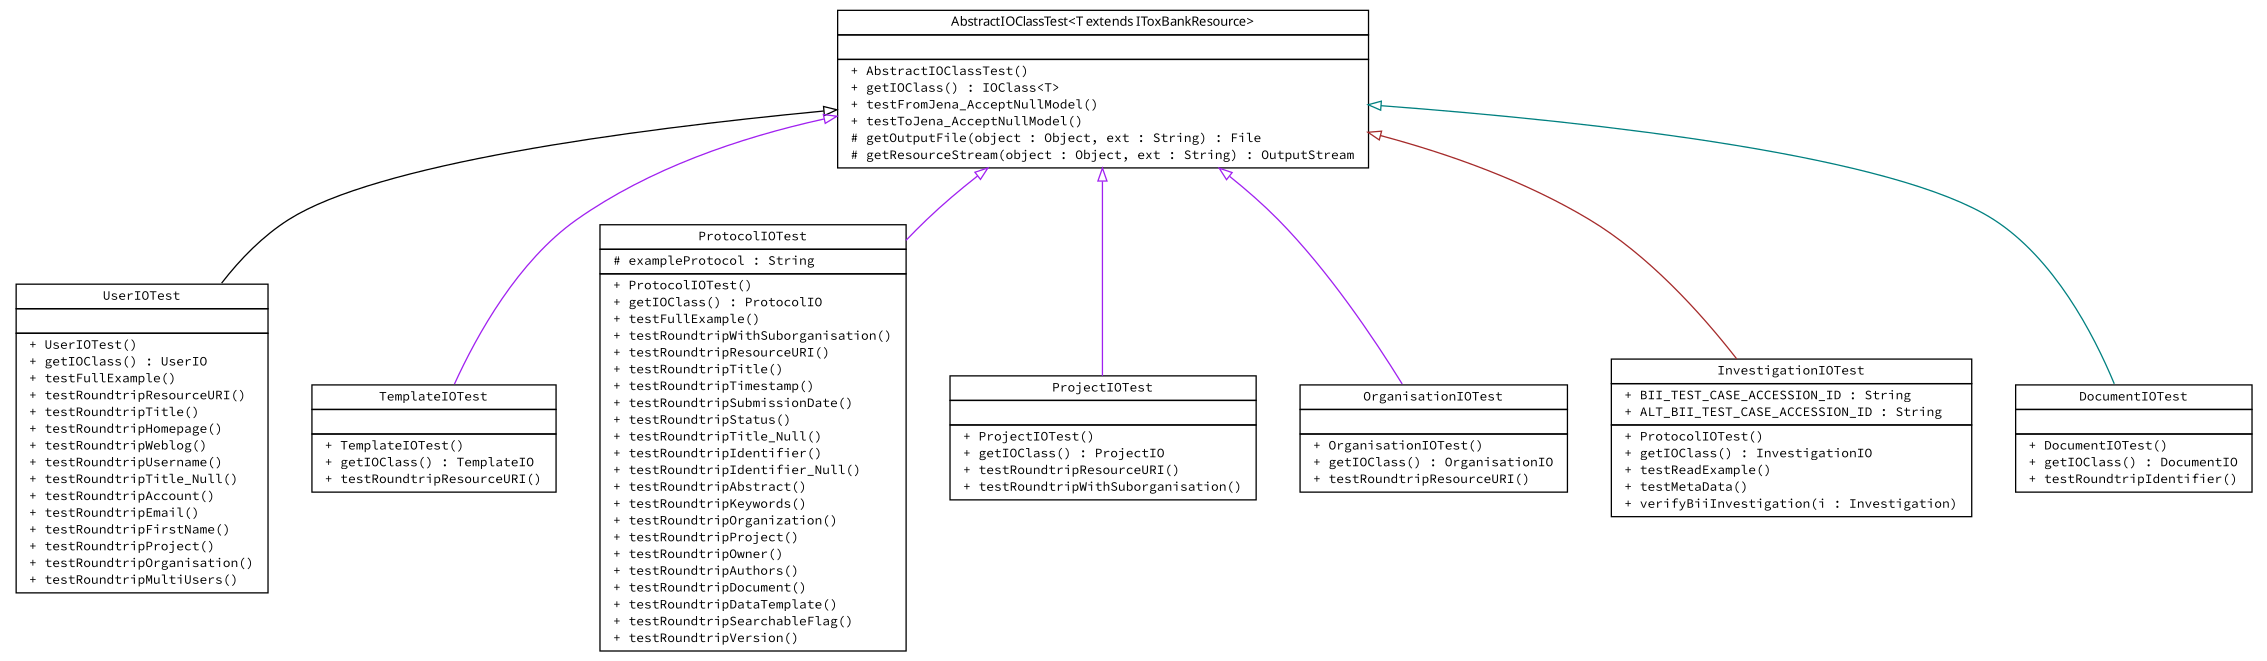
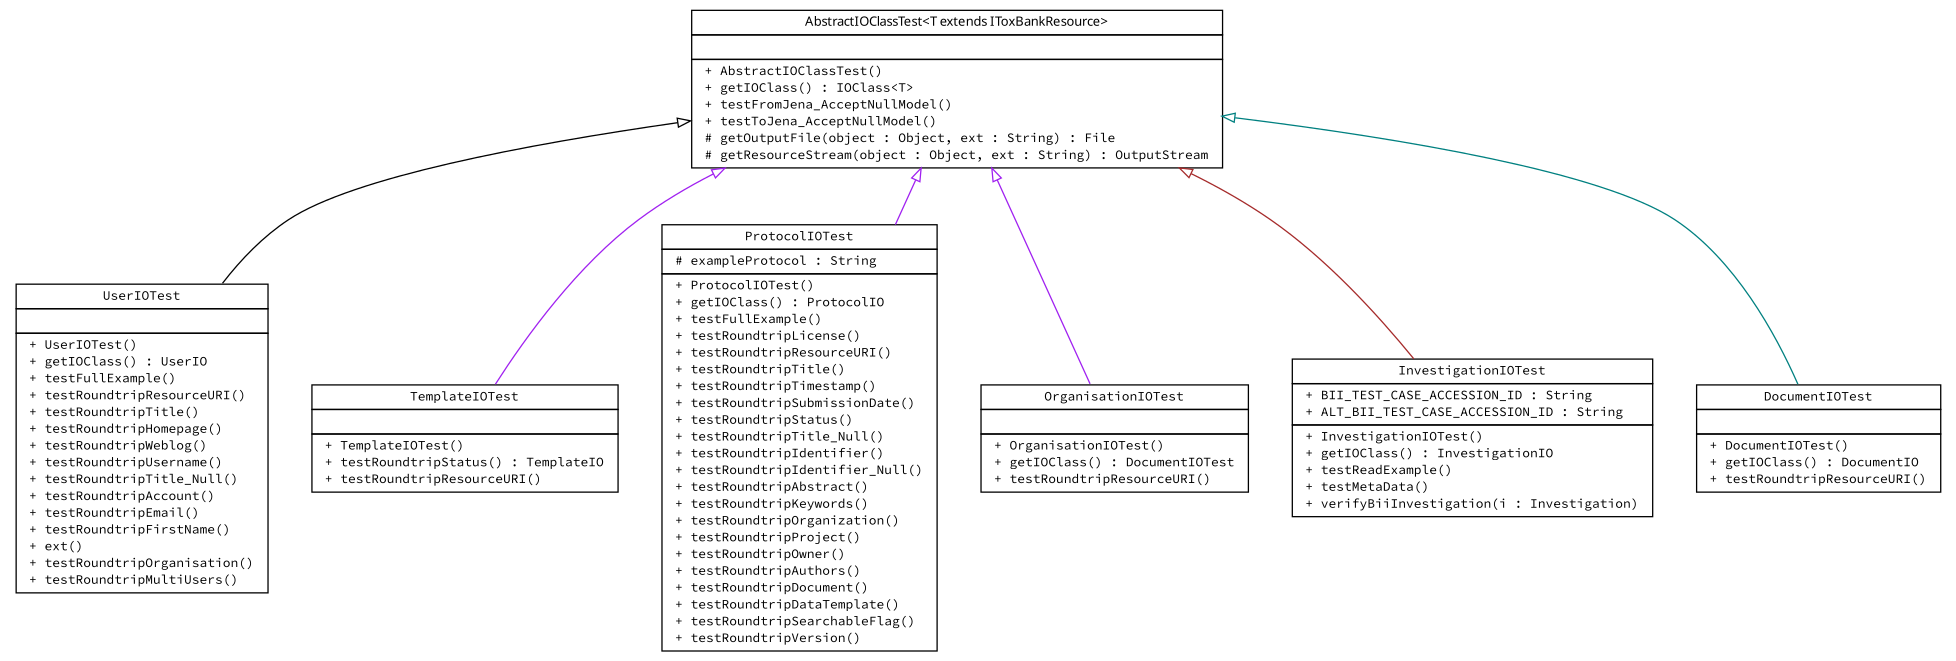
node "ProtocolIOTest": text "+ testRoundtripWithSuborganisation()" -> "+ testRoundtripLicense()"
node "InvestigationIOTest": text "+ ProtocolIOTest()" -> "+ InvestigationIOTest()"
node "ProjectIOTest": removed
node "TemplateIOTest": text "+ getIOClass() : TemplateIO" -> "+ testRoundtripStatus() : TemplateIO"
node "OrganisationIOTest": text "+ getIOClass() : OrganisationIO" -> "+ getIOClass() : DocumentIOTest"
node "DocumentIOTest": text "+ testRoundtripIdentifier()" -> "+ testRoundtripResourceURI()"
node "UserIOTest": text "+ testRoundtripProject()" -> "+ ext()"
